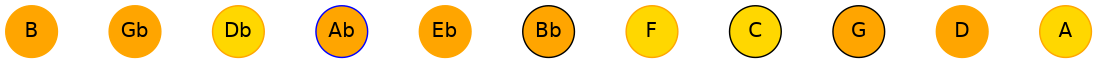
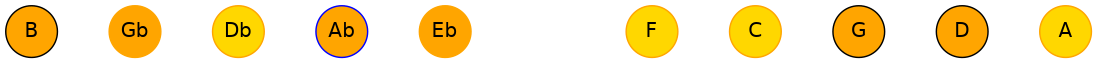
node "B": color orange -> black
node "Bb": removed
node "C": color black -> orange
node "D": color orange -> black
